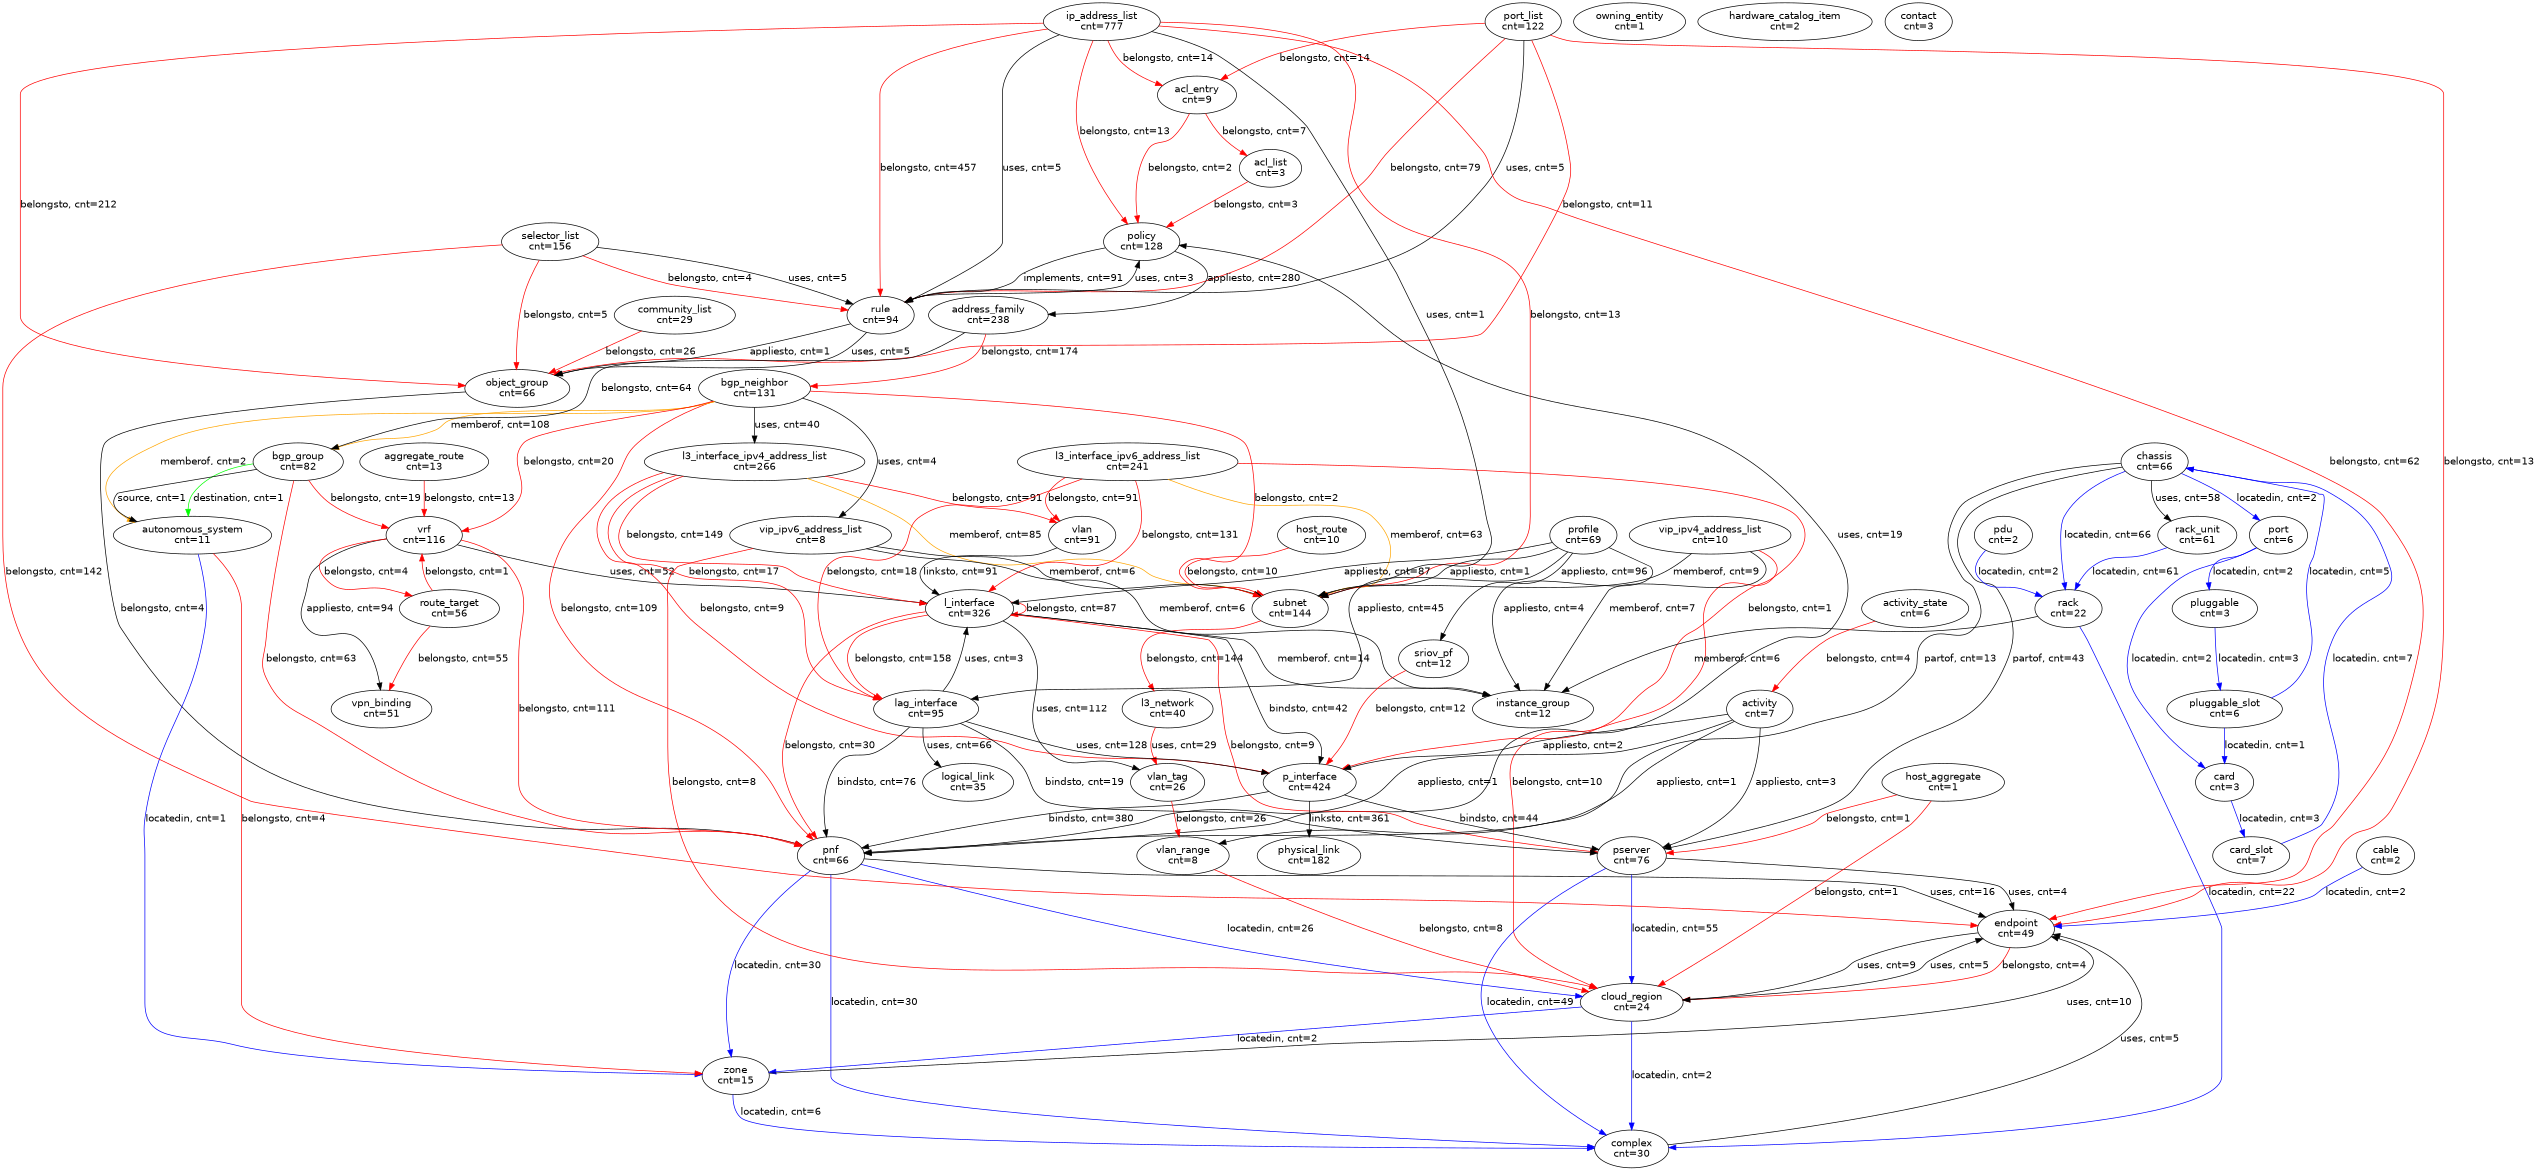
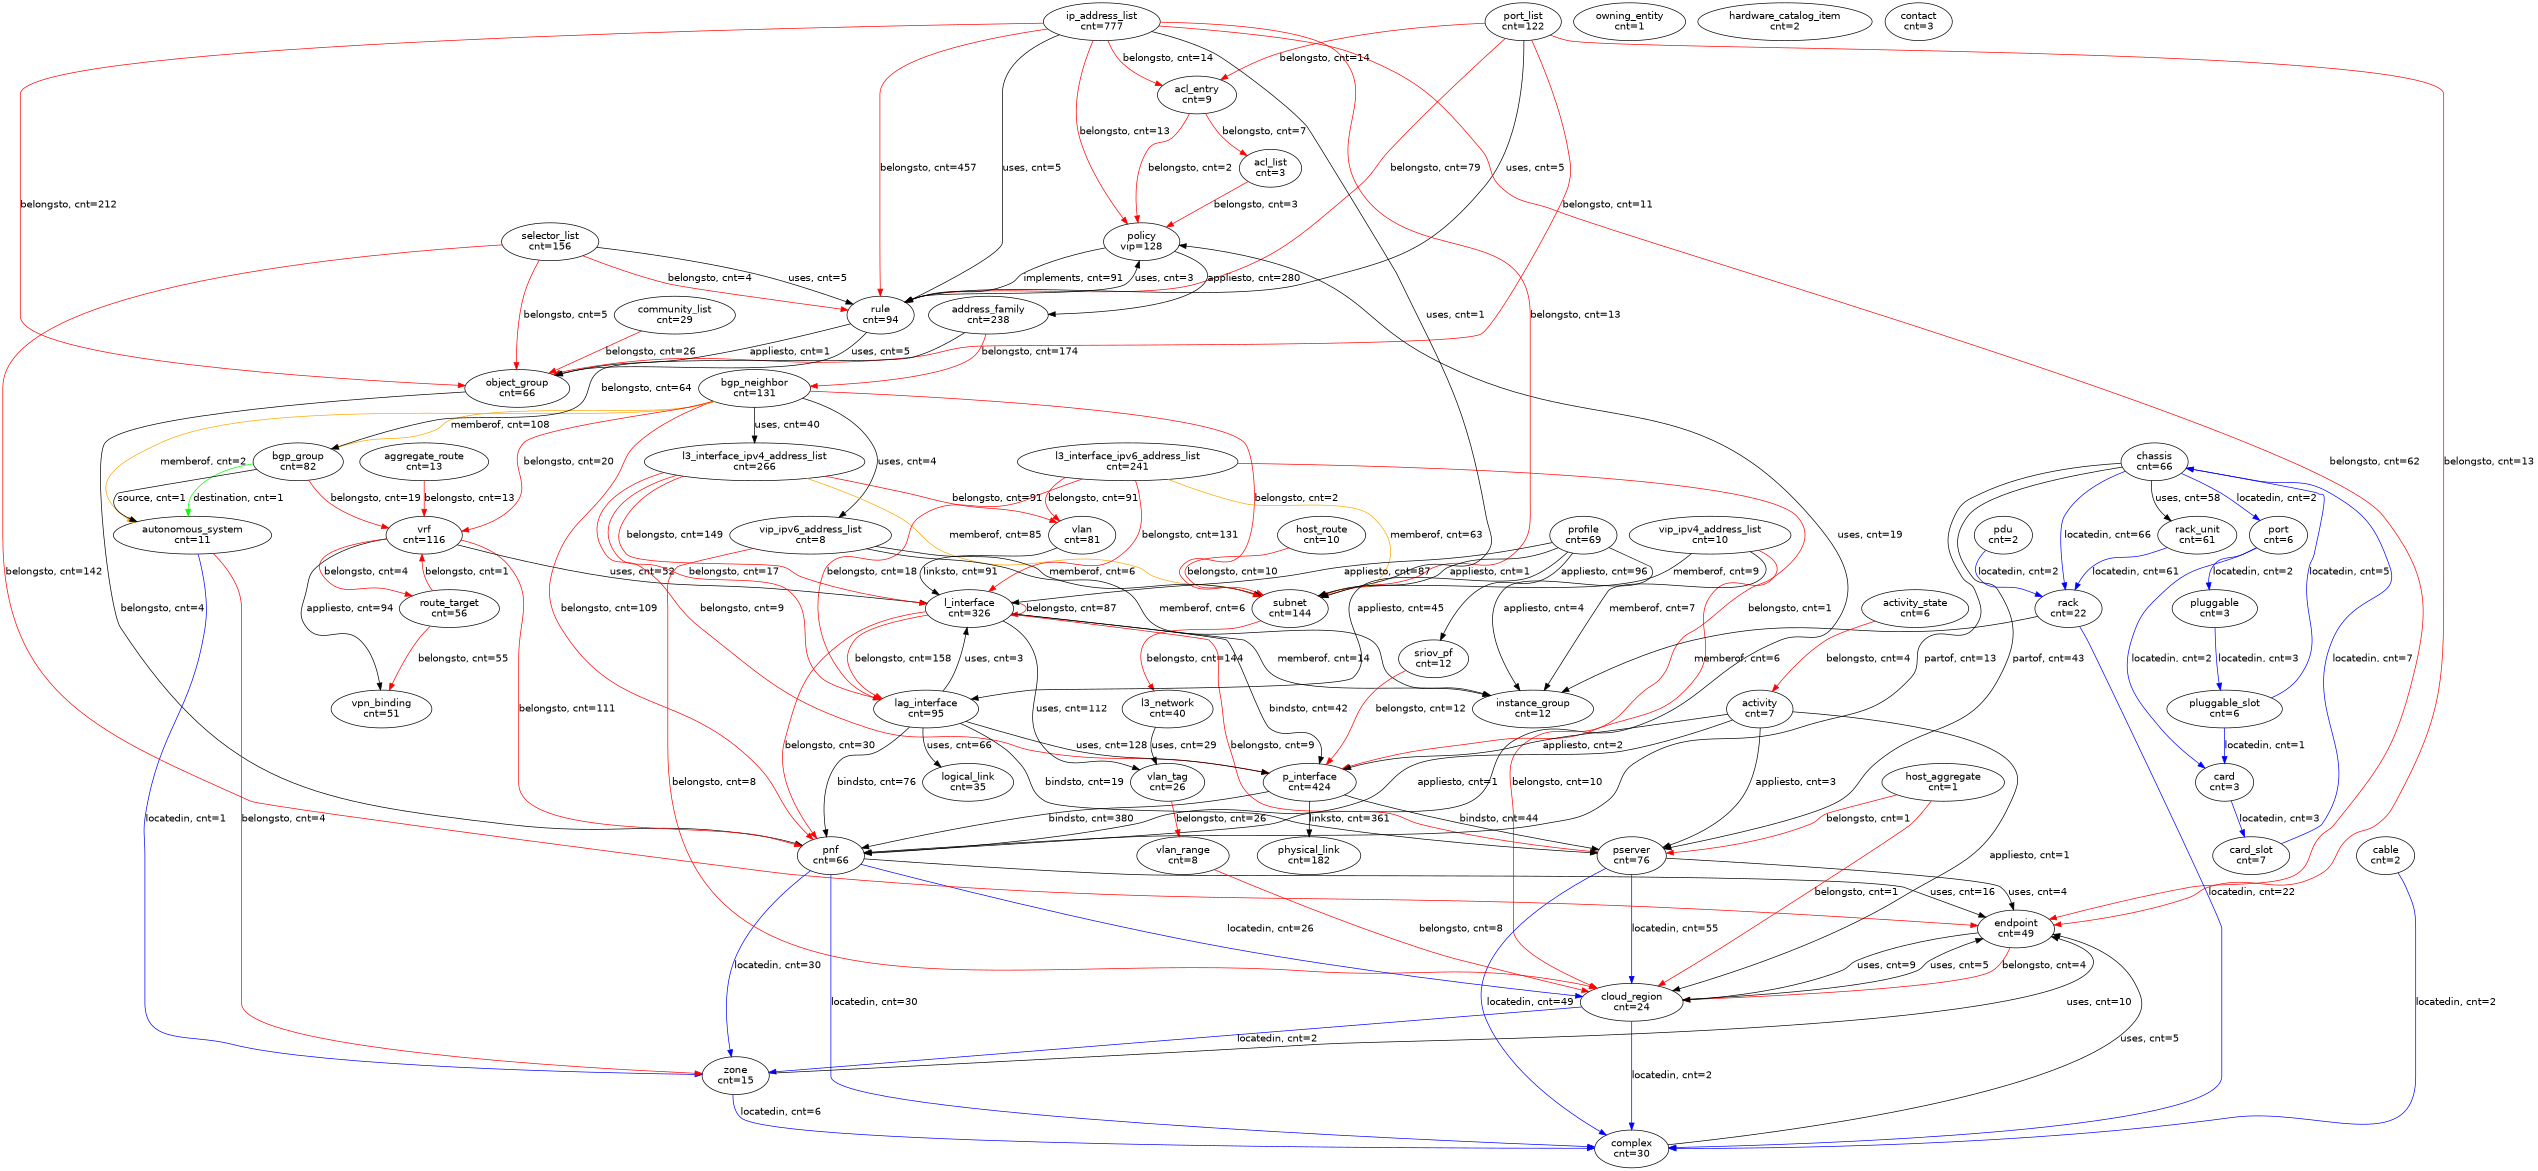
node "policy cnt=128": label "policy cnt=128" -> "policy vip=128"
node "vlan cnt=91": label "vlan cnt=91" -> "vlan cnt=81"
edge "l3_network cnt=40" -> "vlan_tag cnt=26": color red -> black
edge "bgp_group cnt=82" -> "pnf cnt=66": removed, label "belongsto, cnt=63"
edge "activity cnt=7" -> "vlan_range cnt=8": now "activity cnt=7" -> "cloud_region cnt=24"
edge "cable cnt=2" -> "endpoint cnt=49": now "cable cnt=2" -> "complex cnt=30"
